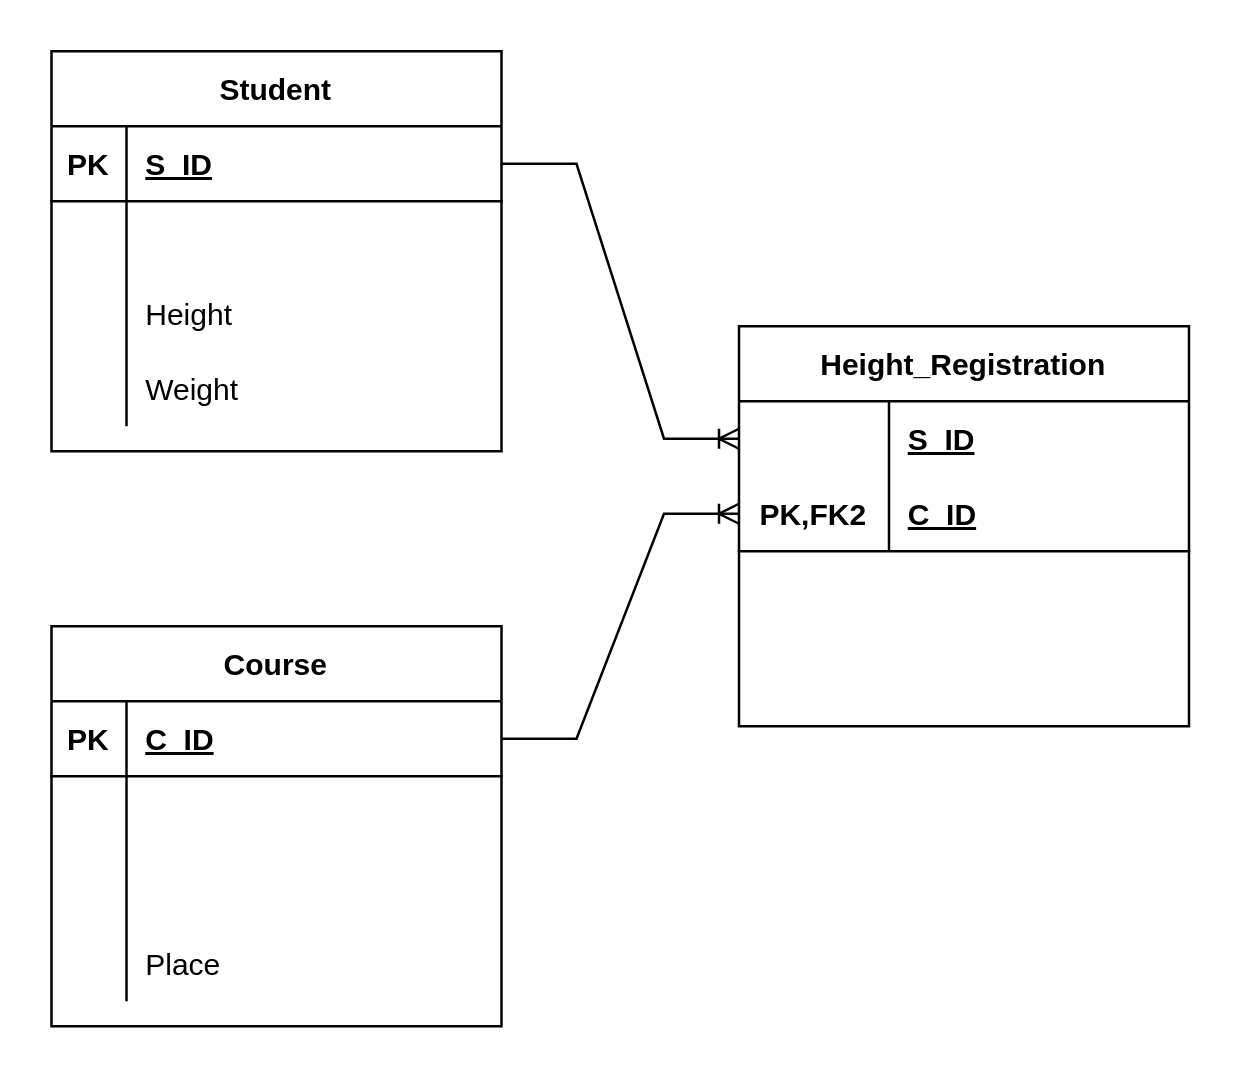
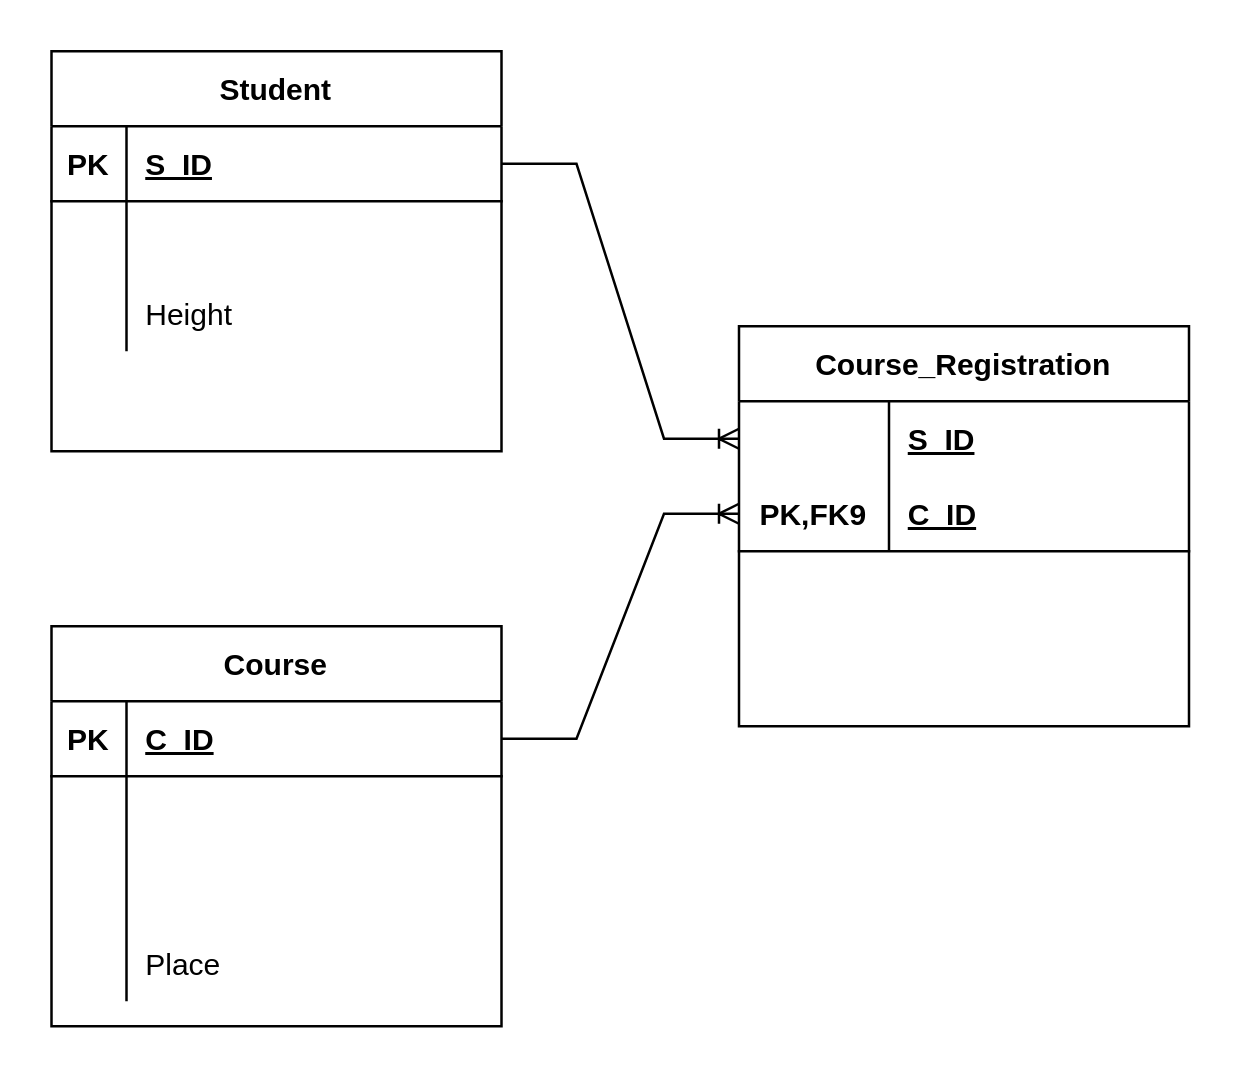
node "Height_Registration": label "Height_Registration" -> "Course_Registration"
node "Weight": removed
node "PK,FK2": label "PK,FK2" -> "PK,FK9"
